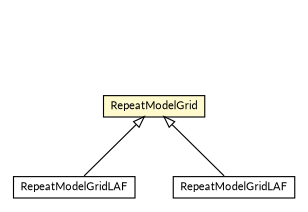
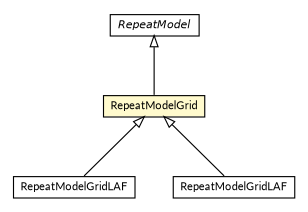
node "RepeatModel": added
